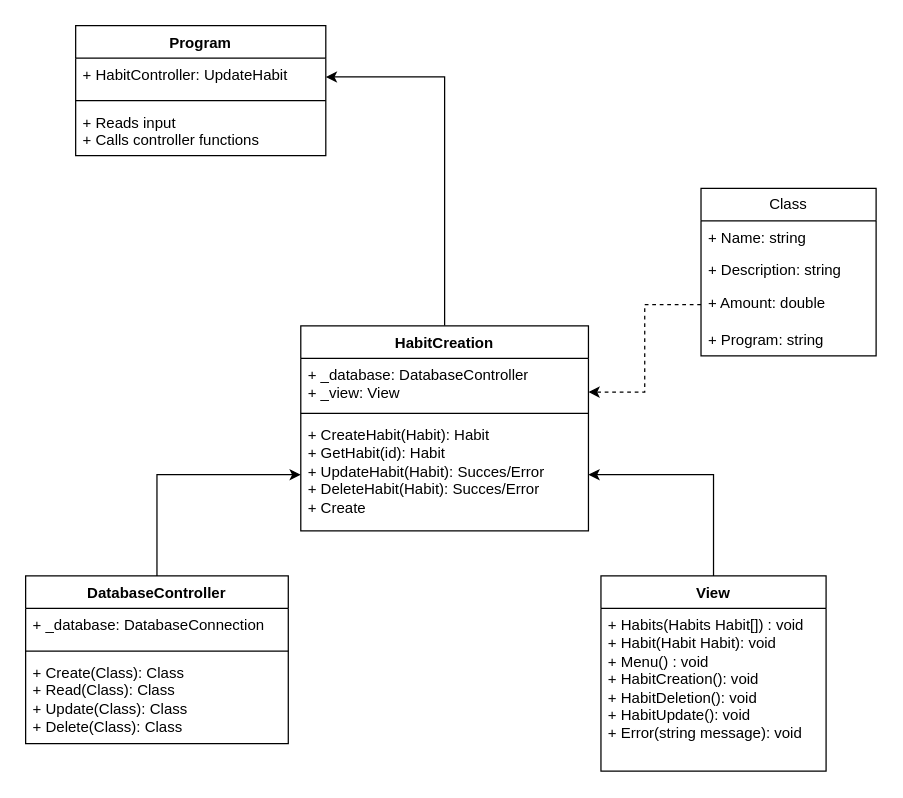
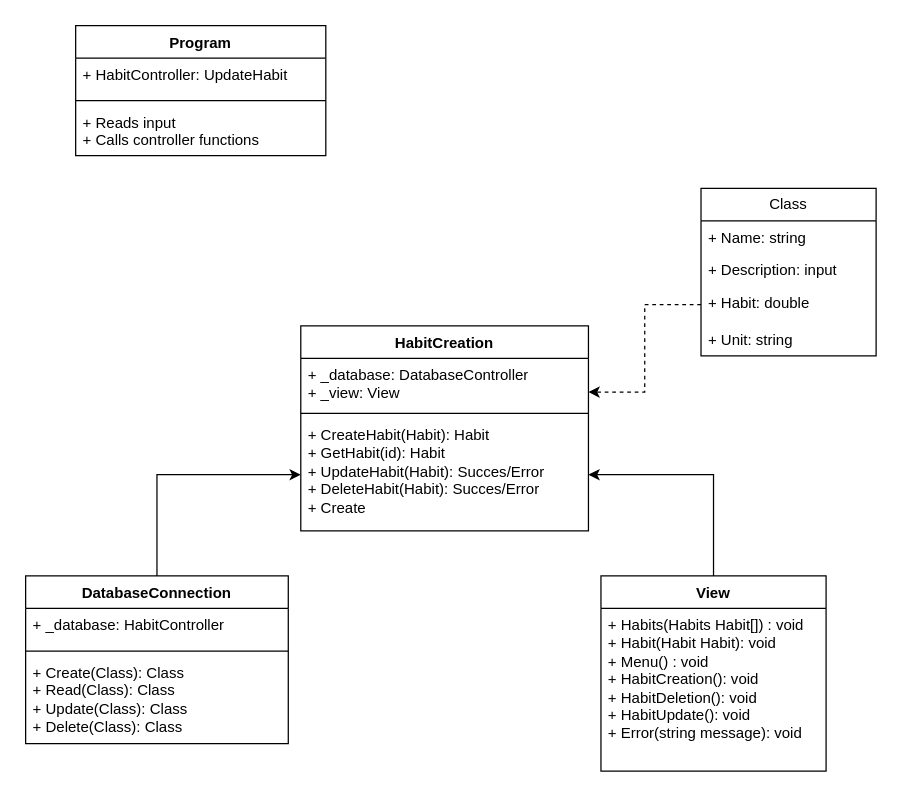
edge "HabitCreation" -> "+ HabitController: UpdateHabit": removed
node "+ Description: string": label "+ Description: string" -> "+ Description: input"
node "+ Amount: double": label "+ Amount: double" -> "+ Habit: double"
node "+ Program: string": label "+ Program: string" -> "+ Unit: string"
node "DatabaseController": label "DatabaseController" -> "DatabaseConnection"
node "+ _database: DatabaseConnection": label "+ _database: DatabaseConnection" -> "+ _database: HabitController"
